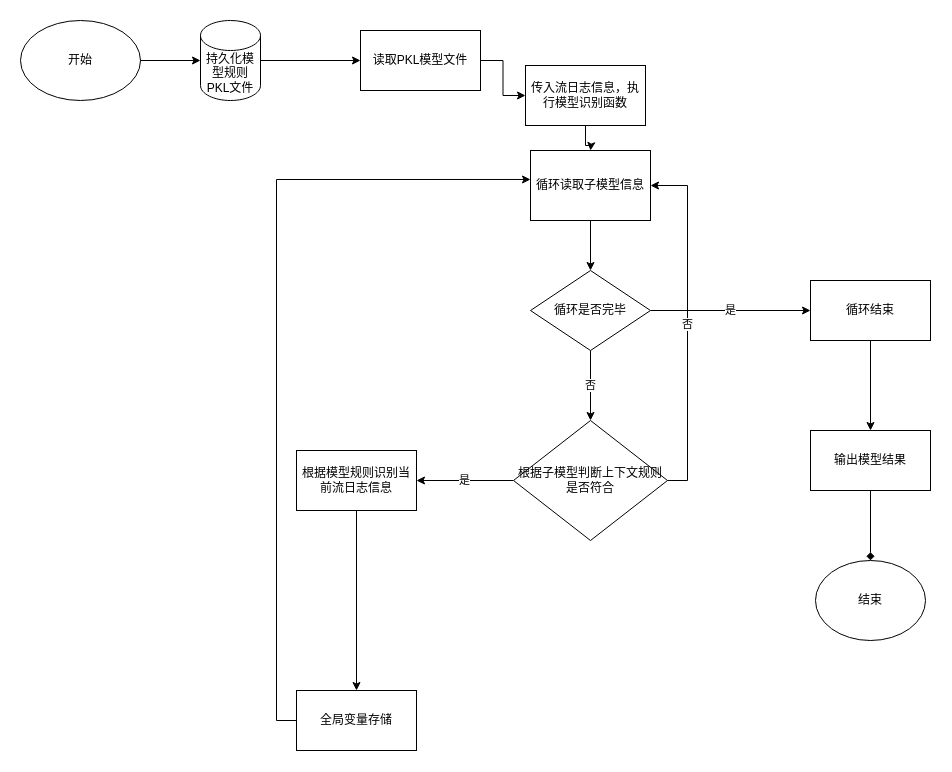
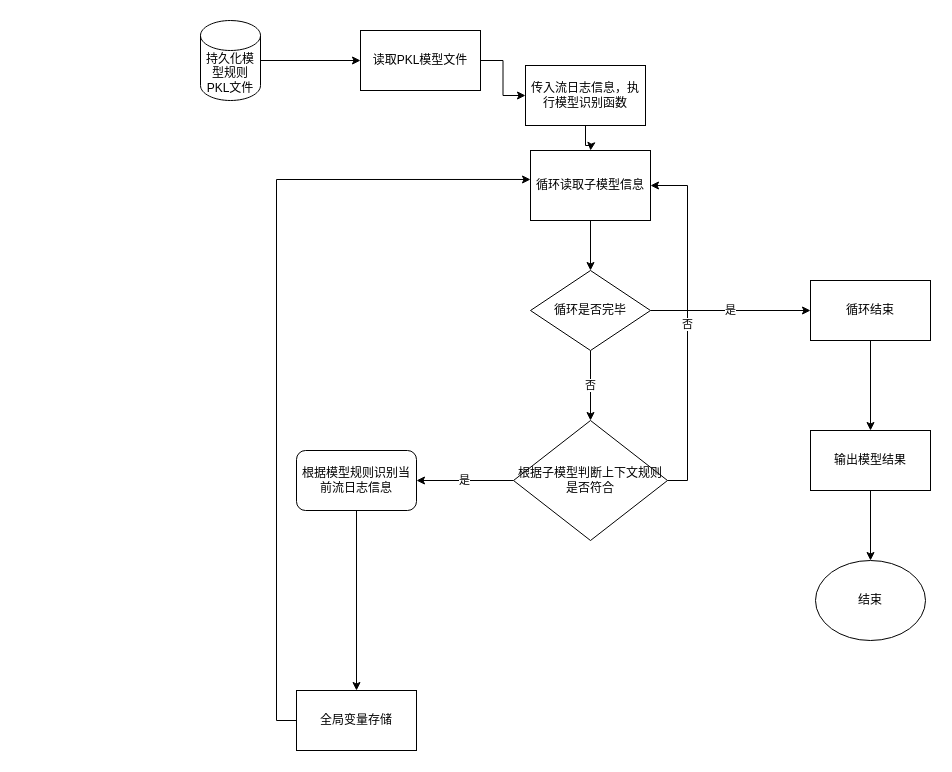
node "开始": removed
edge "开始" -> "持久化模型规则PKL文件": removed
node "根据模型规则识别当前流日志信息": shape rectangle -> rounded rectangle
edge "输出模型结果" -> "结束": arrowhead diamond -> classic
